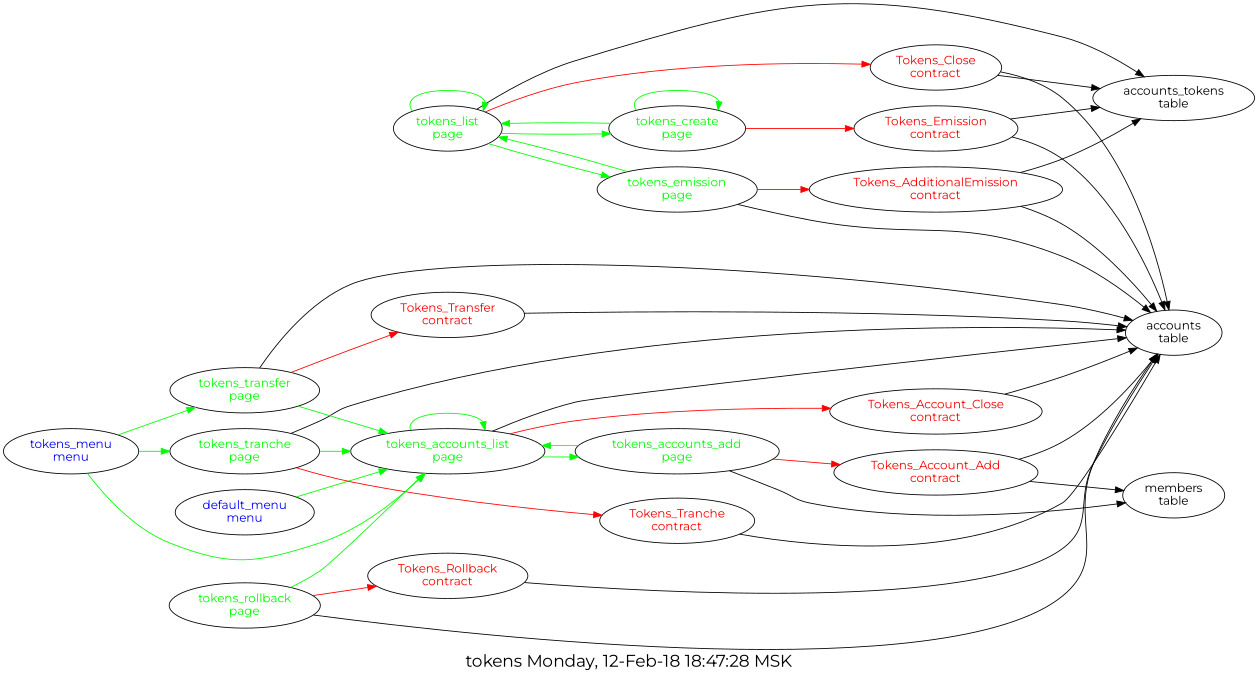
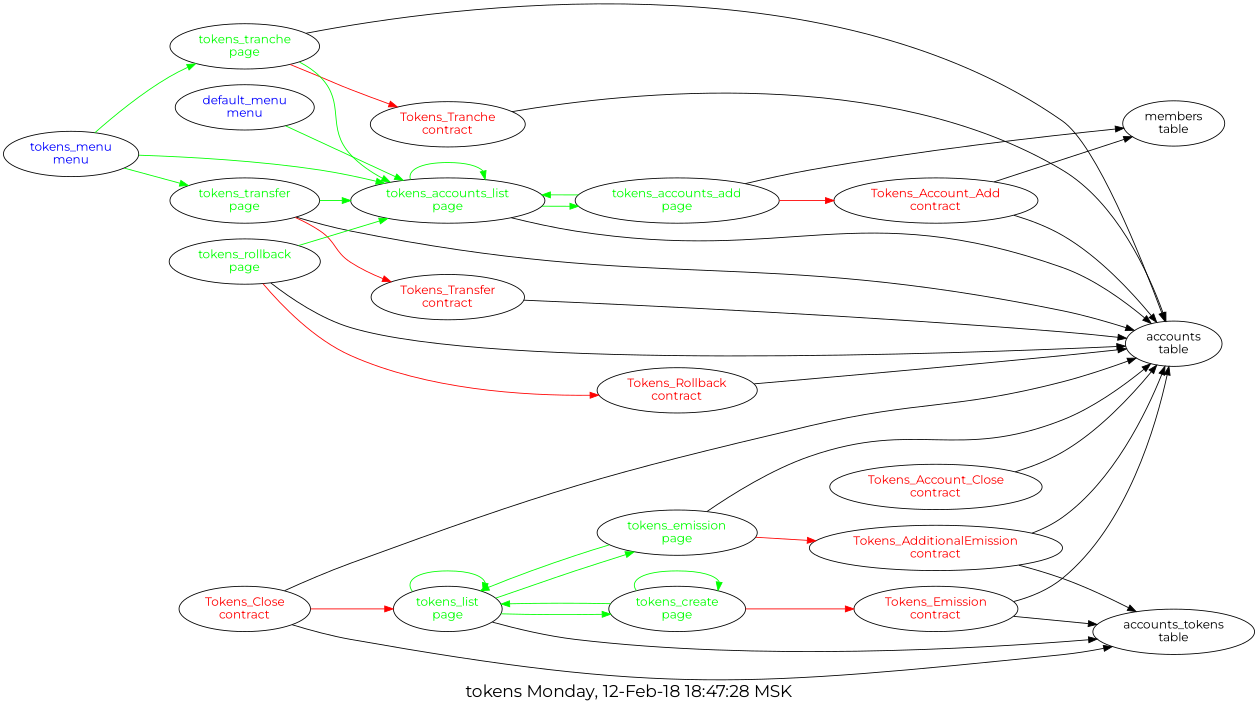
edge "tokens_list page" -> "Tokens_Close contract": reversed
edge "tokens_accounts_list page" -> "Tokens_Account_Close contract": removed
